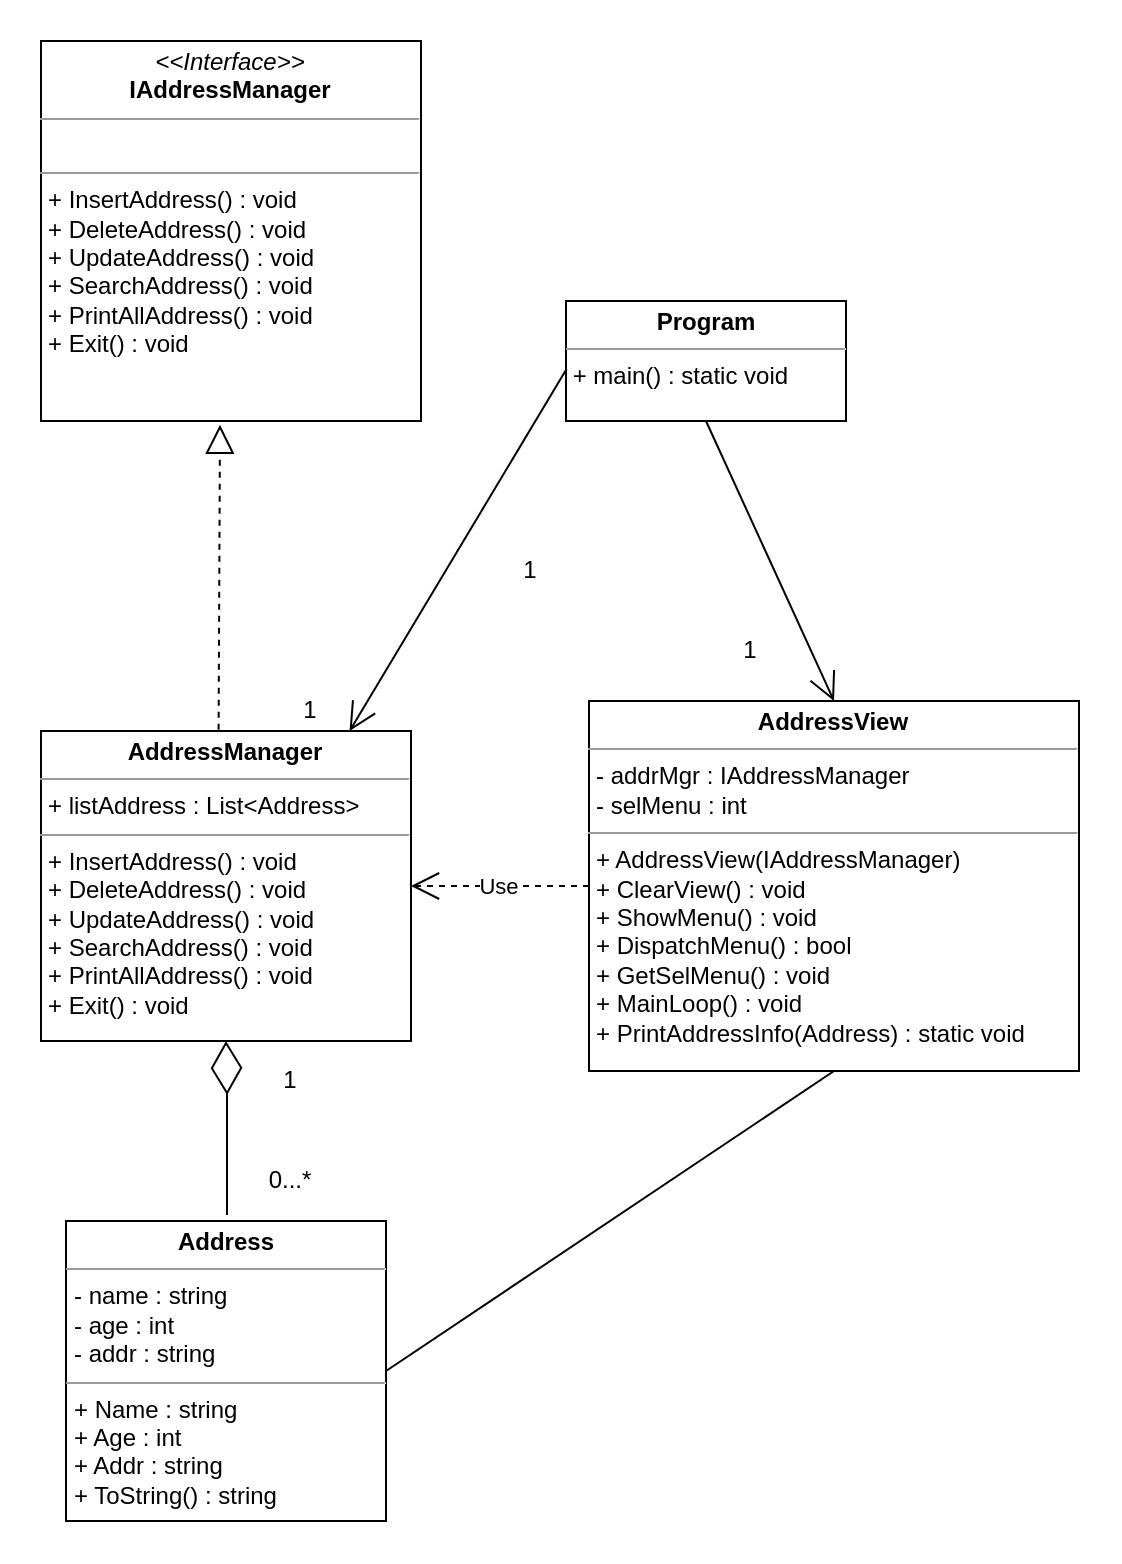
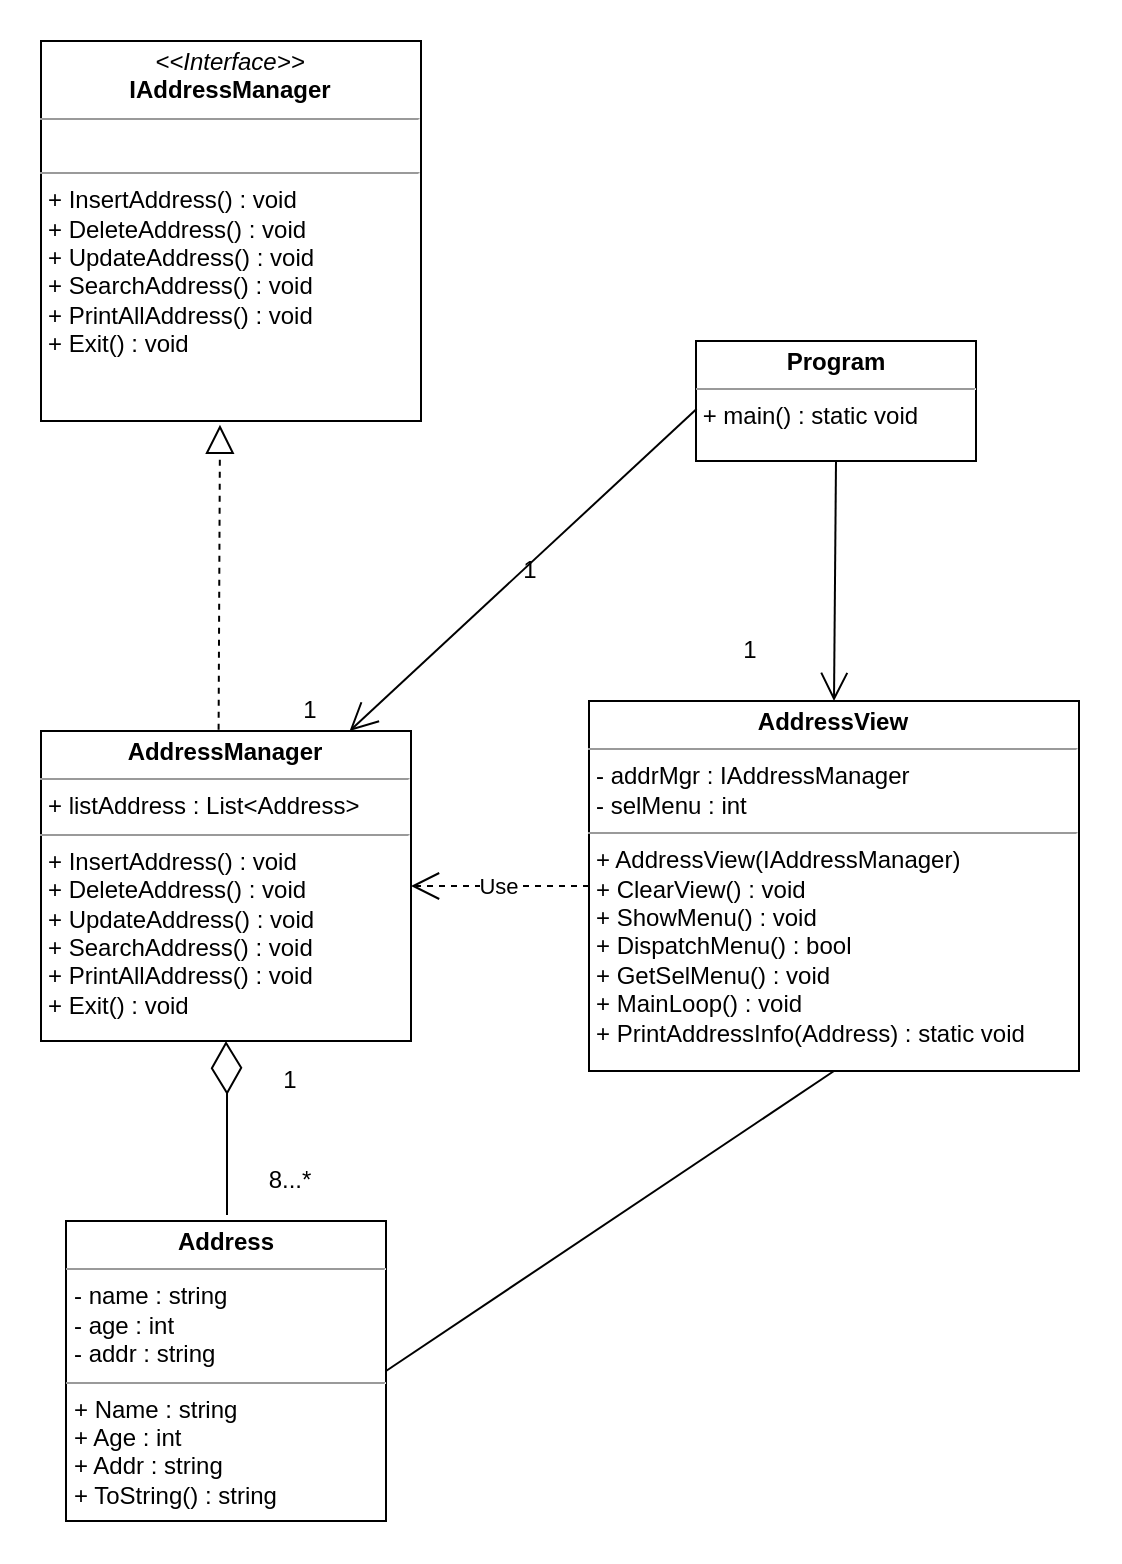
node "Program + main() : static void": moved (706, 361) -> (836, 401)
node "0...*": label "0...*" -> "8...*"
